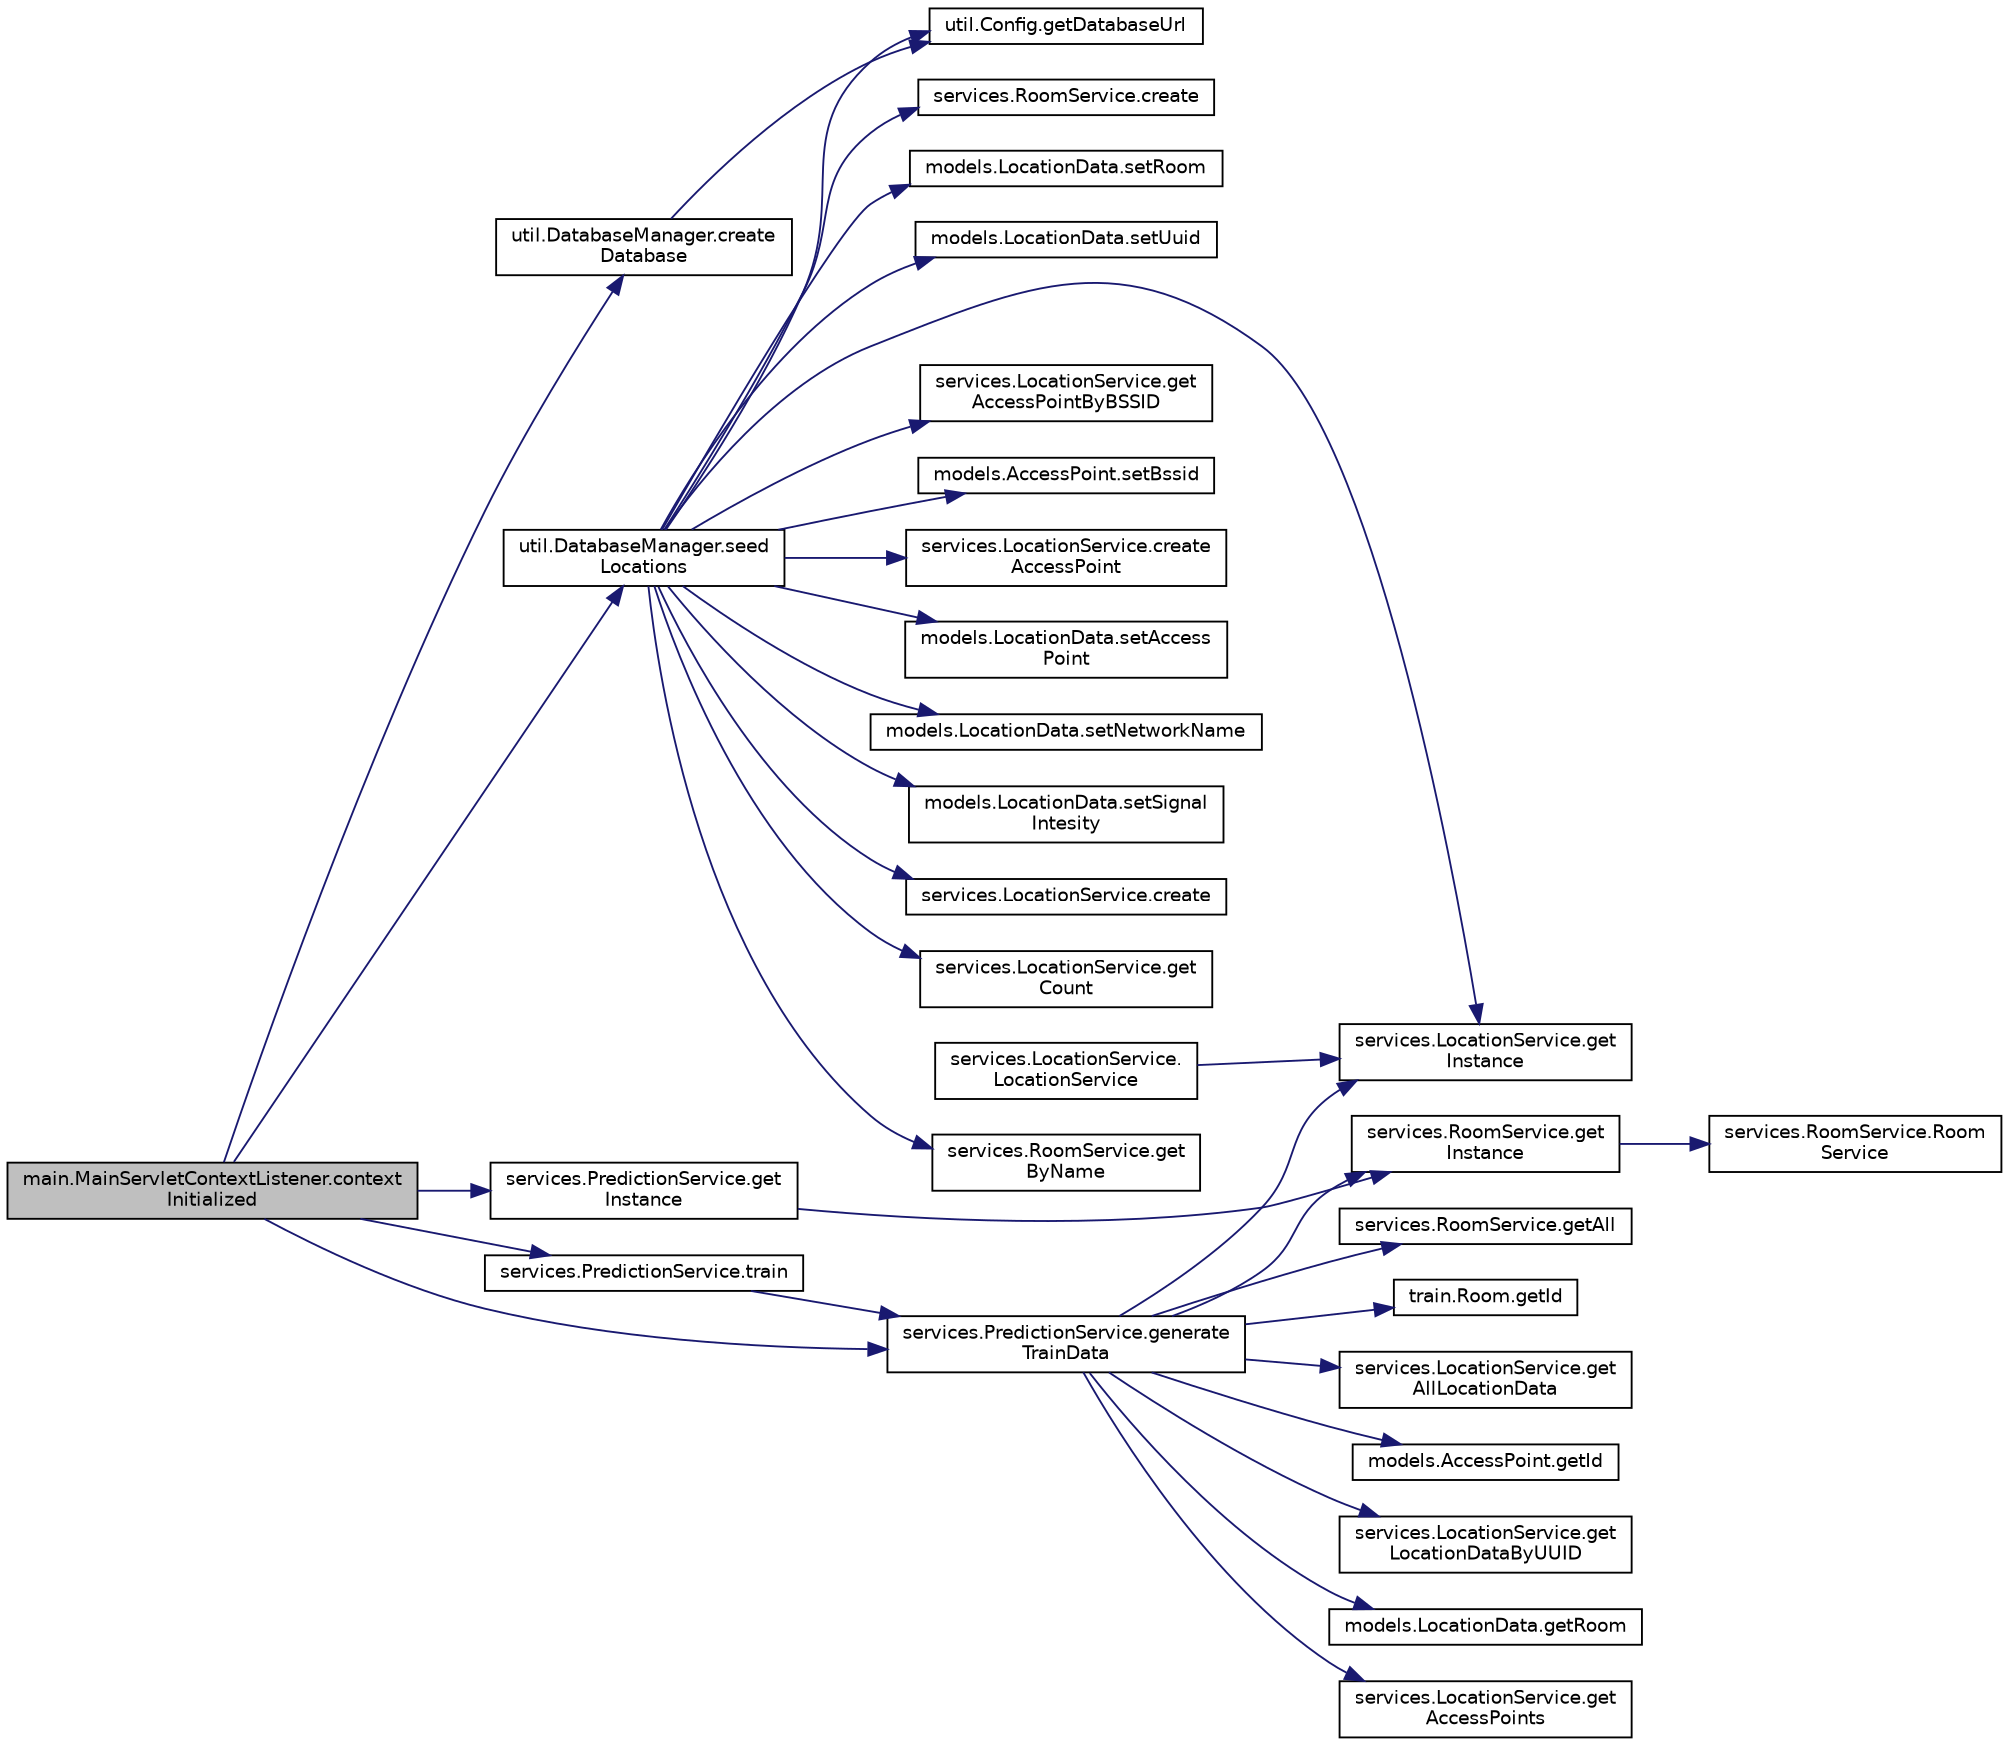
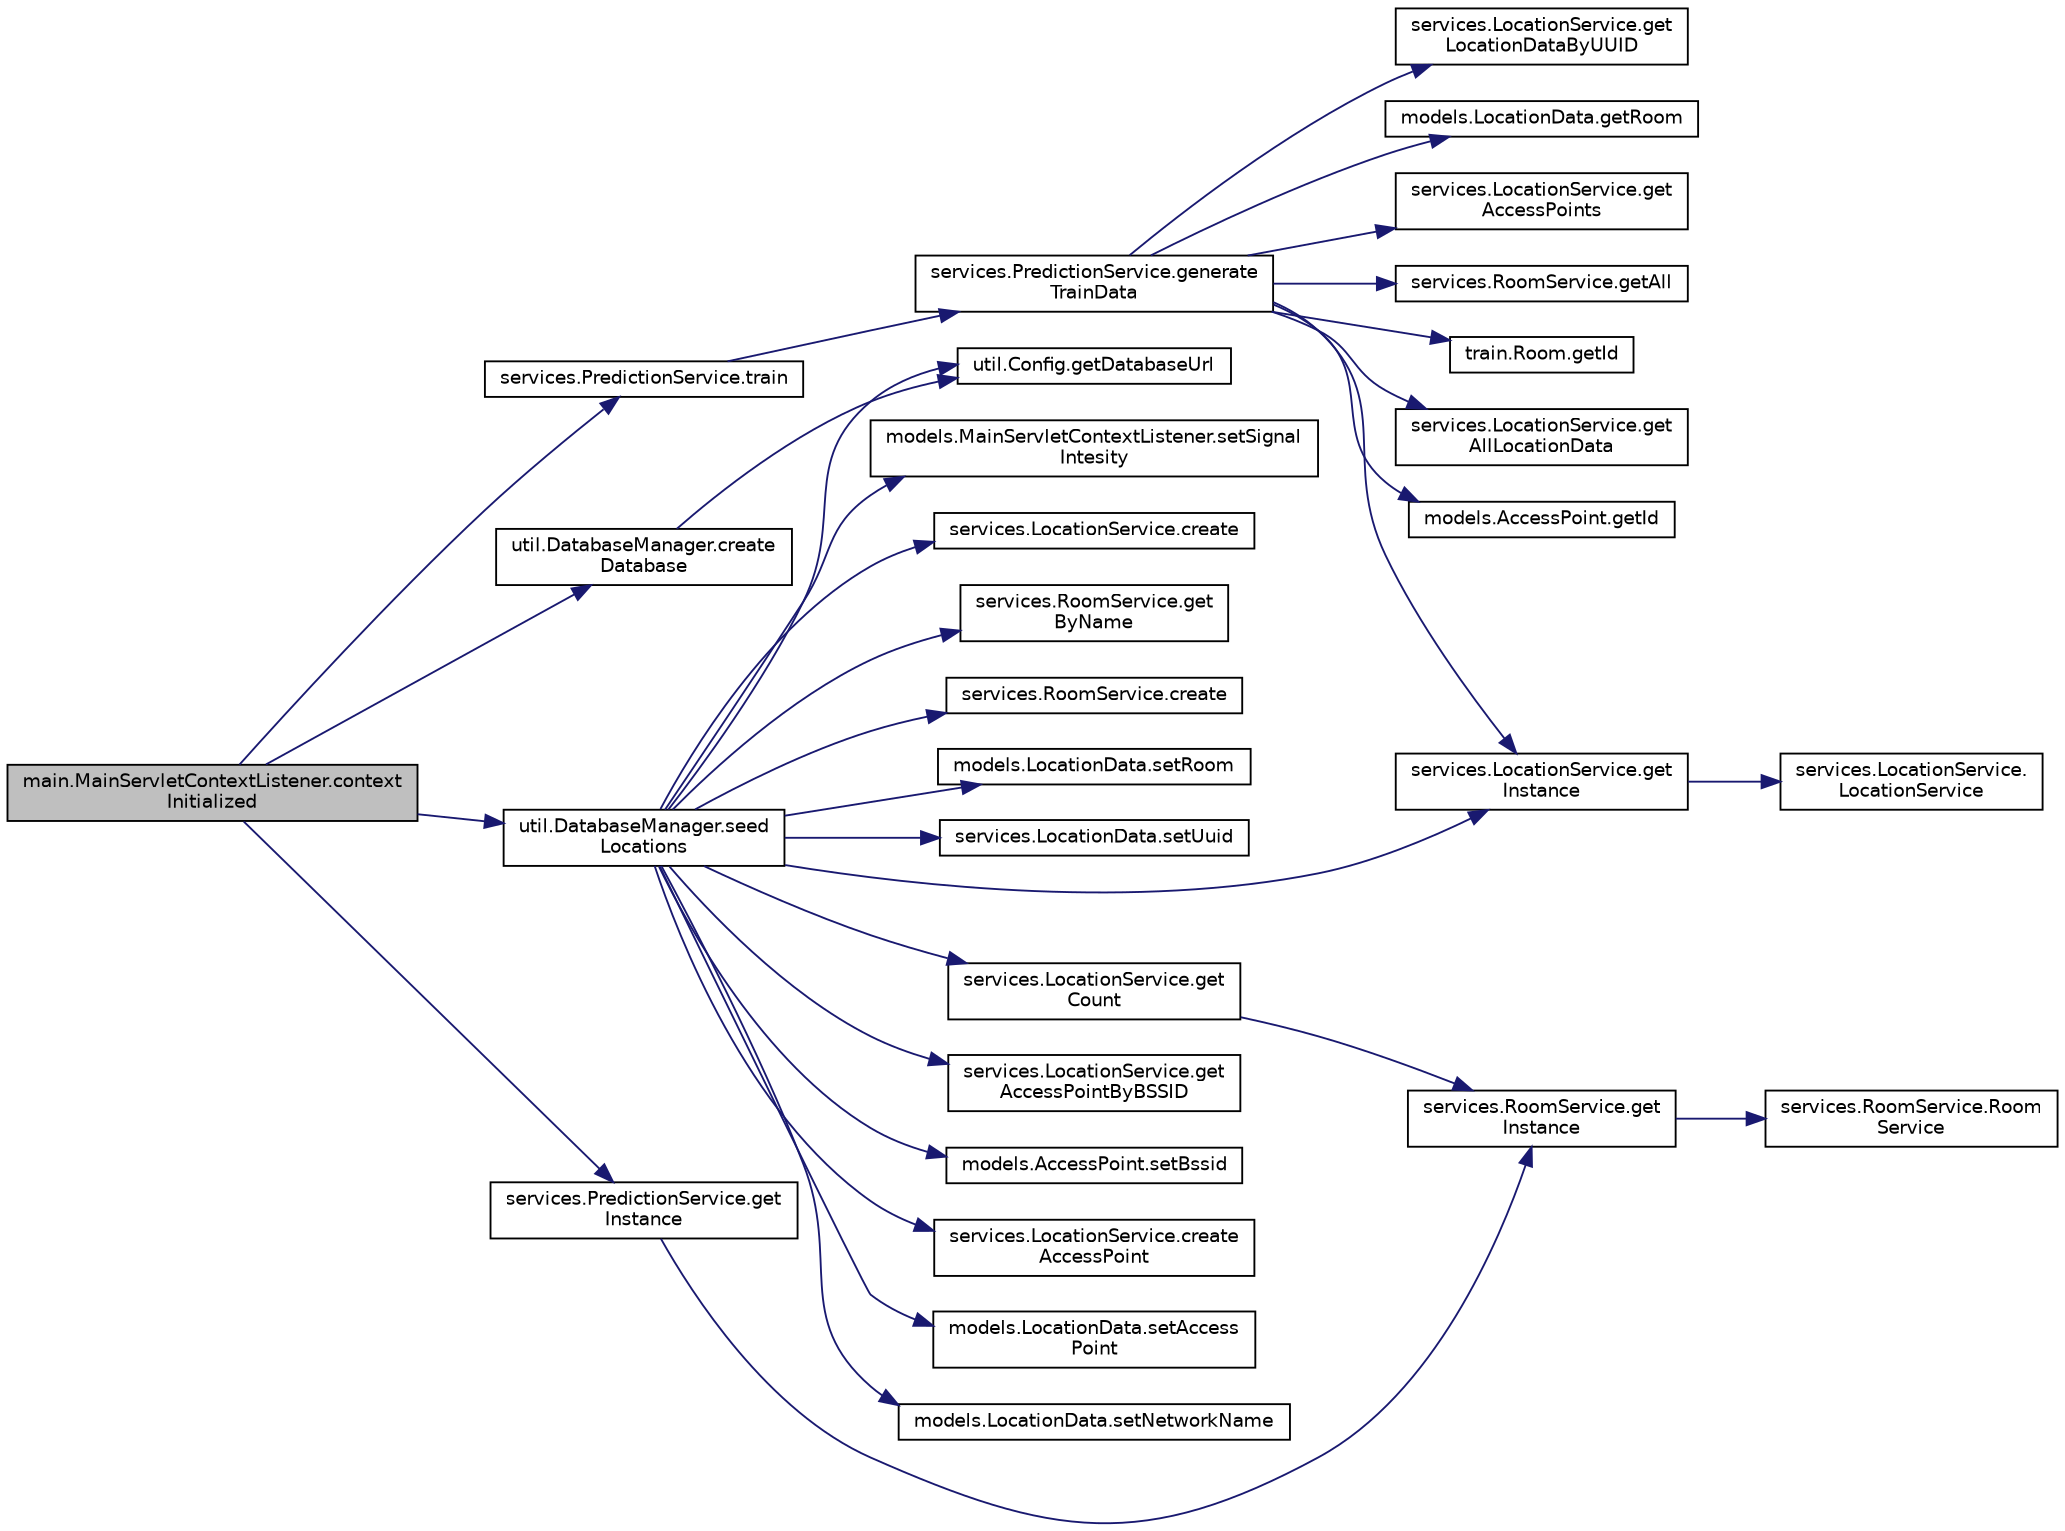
node "models.LocationData.setUuid": label "models.LocationData.setUuid" -> "services.LocationData.setUuid"
node "models.LocationData.setSignal Intesity": label "models.LocationData.setSignal Intesity" -> "models.MainServletContextListener.setSignal Intesity"
edge "services.LocationService. LocationService" -> "services.LocationService.get Instance": reversed
edge "services.PredictionService.generate TrainData" -> "services.RoomService.get Instance": now "services.LocationService.get Count" -> "services.RoomService.get Instance"
edge "main.MainServletContextListener.context Initialized" -> "services.PredictionService.generate TrainData": removed
